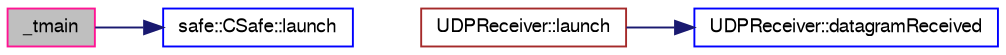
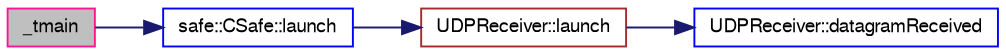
edge "safe::CSafe::launch" -> "UDPReceiver::launch": added
